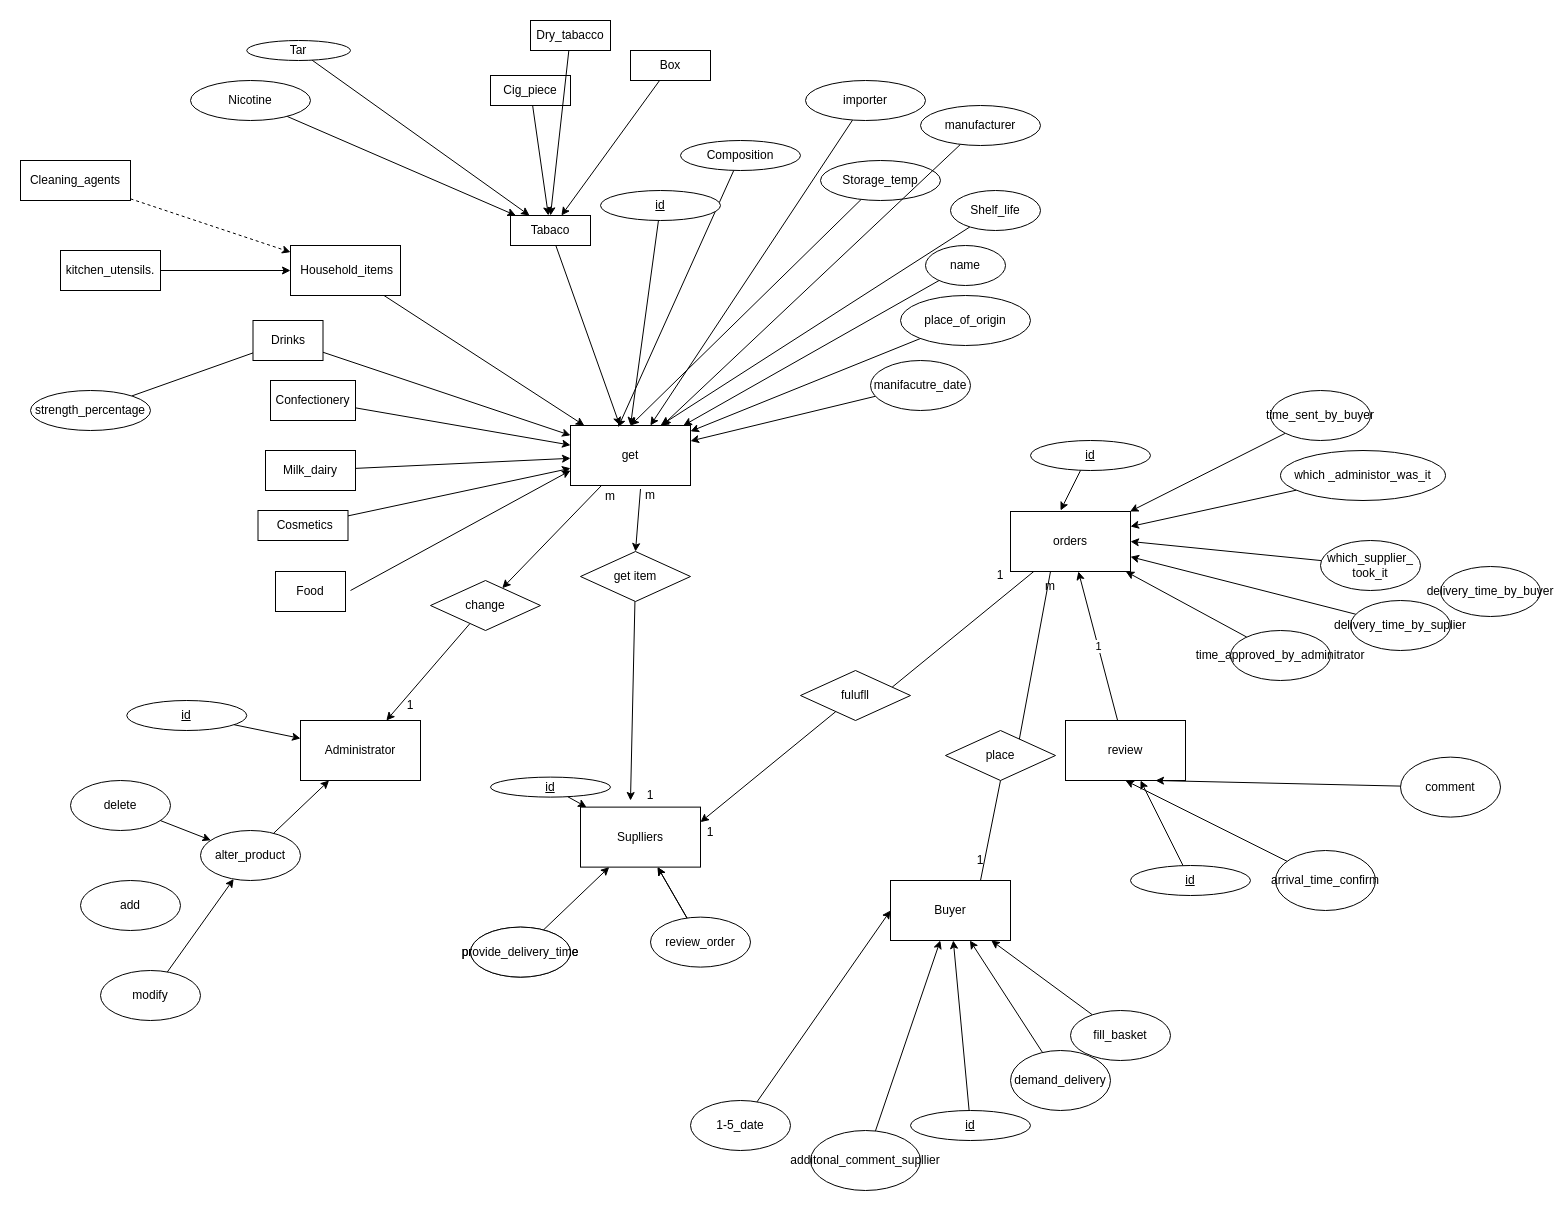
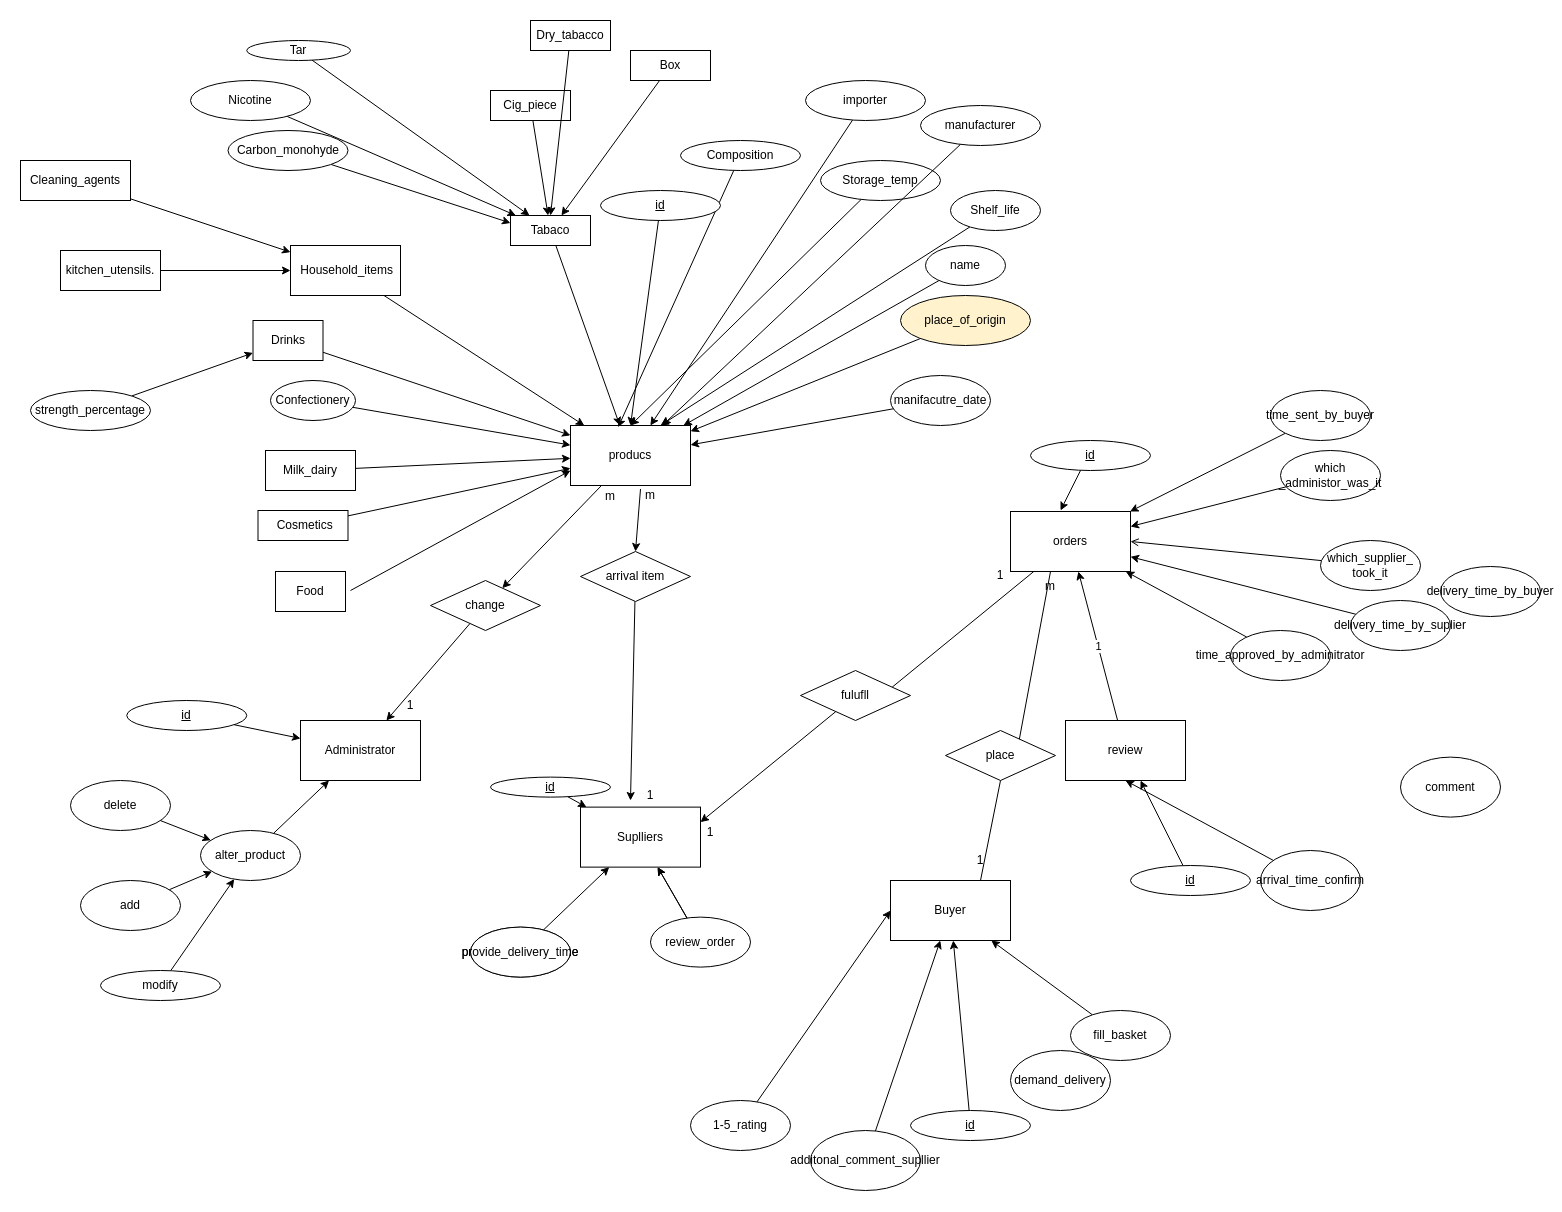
node "Cig_piece": moved (531, 91) -> (531, 106)
node "Carbon_monohyde": added
edge "Carbon_monohyde" -> "Tabaco": added
edge "Cleaning_agents" -> "Household_items": style dashed -> solid
node "place_of_origin": fillcolor #ffffff -> #fff2cc
edge "Drinks" -- "strength_percentage": arrowhead none -> classic
node "manifacutre_date": moved (921, 386) -> (941, 401)
node "Confectionery": shape rectangle -> ellipse
node "get": label "get" -> "producs"
node "which _administor_was_it": size 165x50 -> 100x50
edge "which_supplier_ took_it" -> "orders": arrowhead classic -> open
node "get item": label "get item" -> "arrival item"
edge "comment" -> "review": removed
node "arrival_time_confirm": moved (1326, 881) -> (1311, 881)
edge "add" -> "alter_product": added
node "modify": size 100x50 -> 120x30
edge "demand_delivery" -> "Buyer": removed
node "1-5_date": label "1-5_date" -> "1-5_rating"
